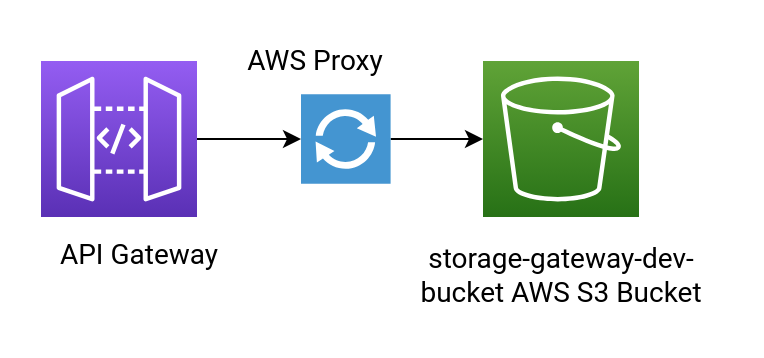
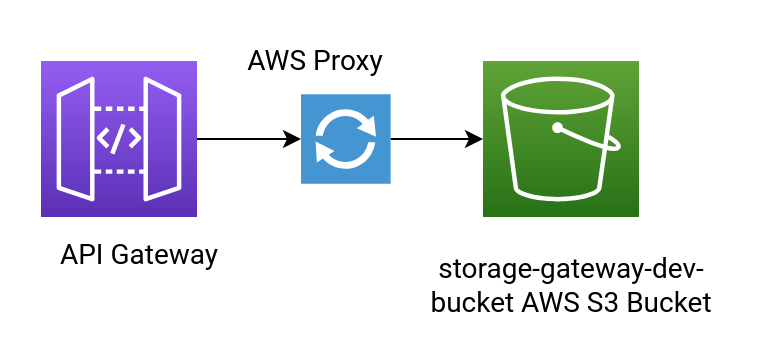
node "storage-gateway-dev- bucket AWS S3 Bucket": moved (561, 275) -> (571, 285)
